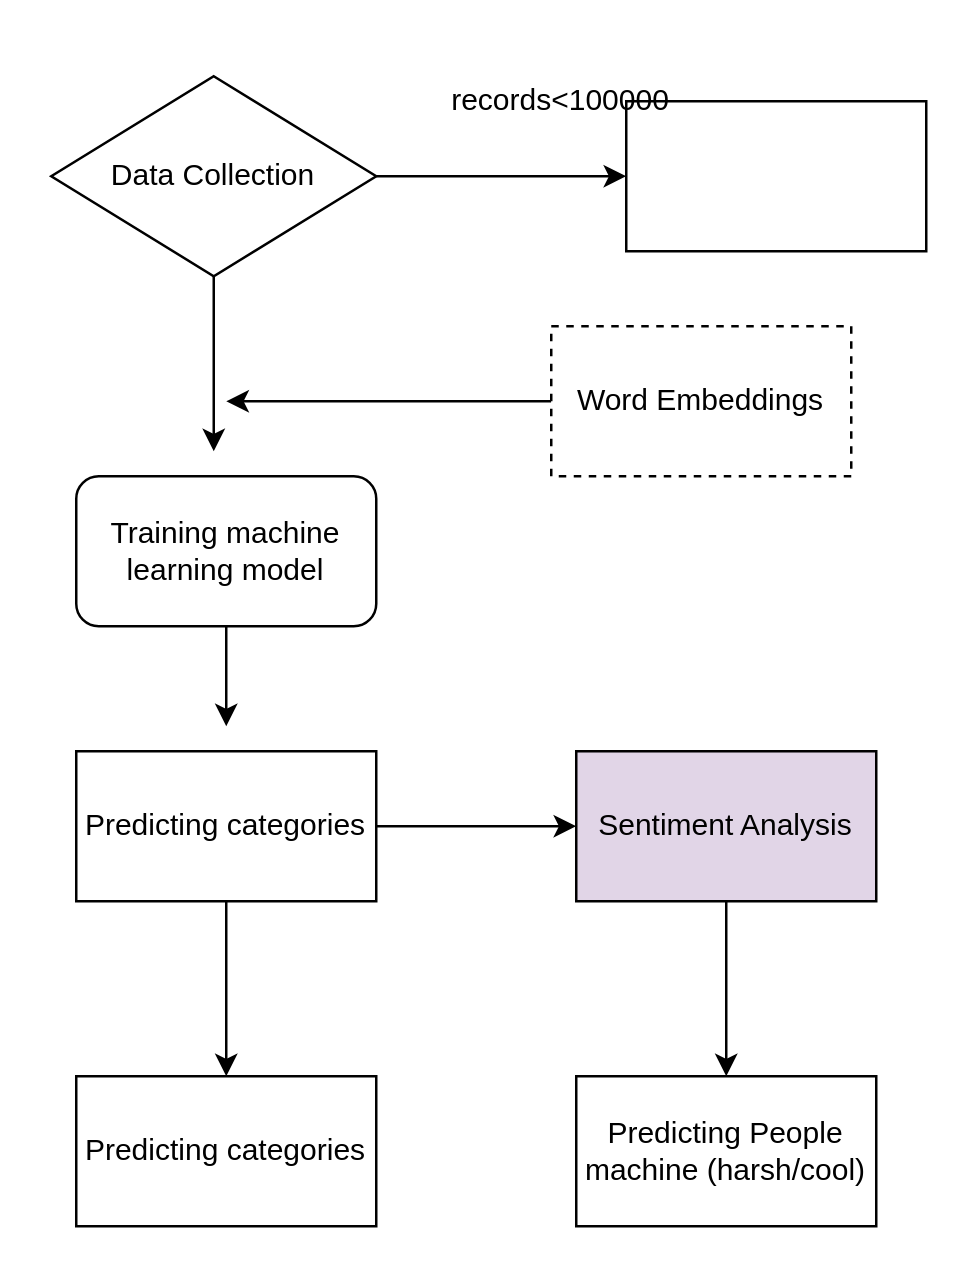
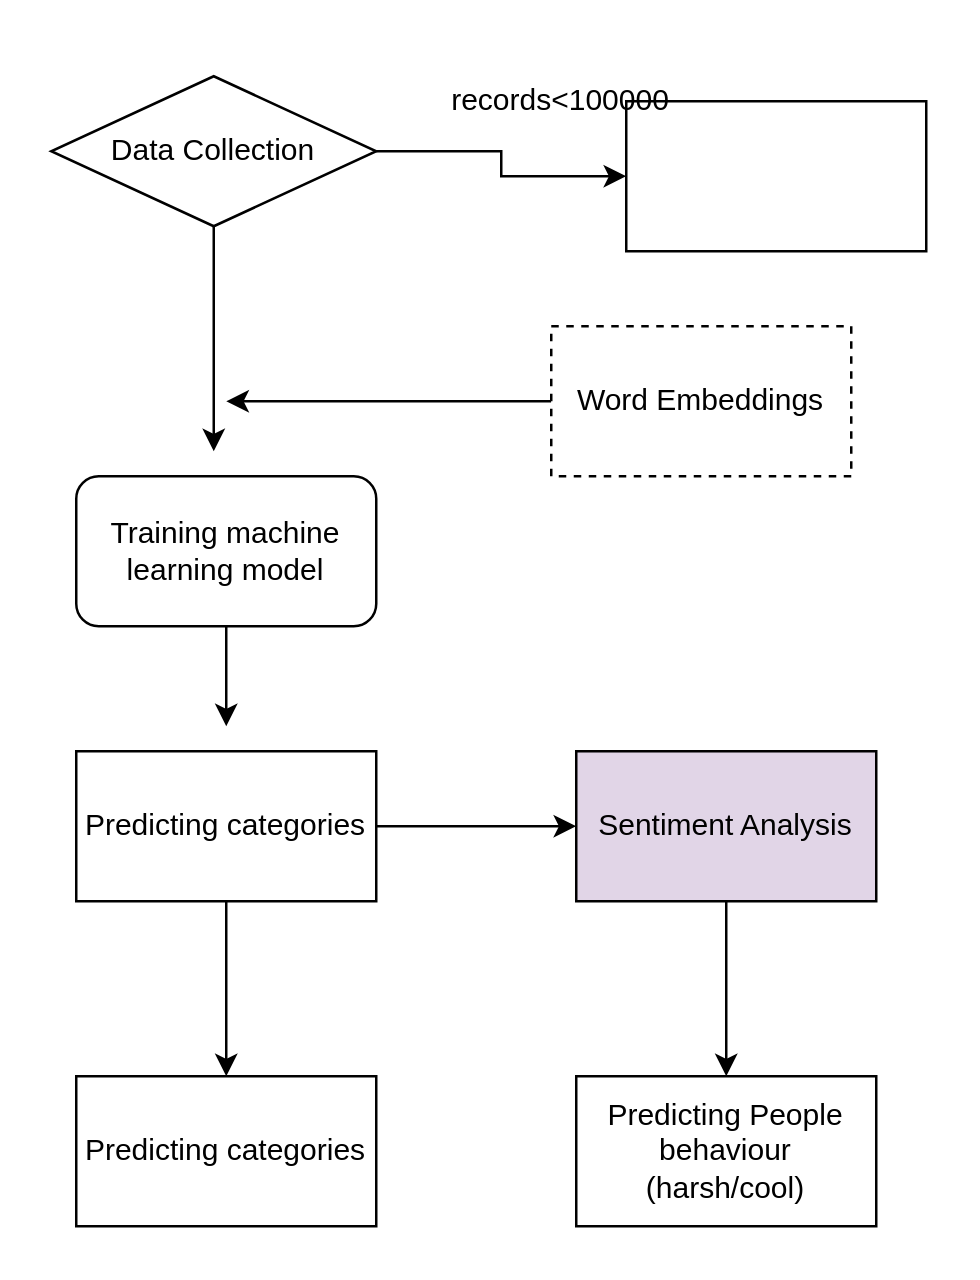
node "Data Collection": size 325x200 -> 325x150
node "Predicting People machine (harsh/cool)": label "Predicting People machine (harsh/cool)" -> "Predicting People behaviour (harsh/cool)"
